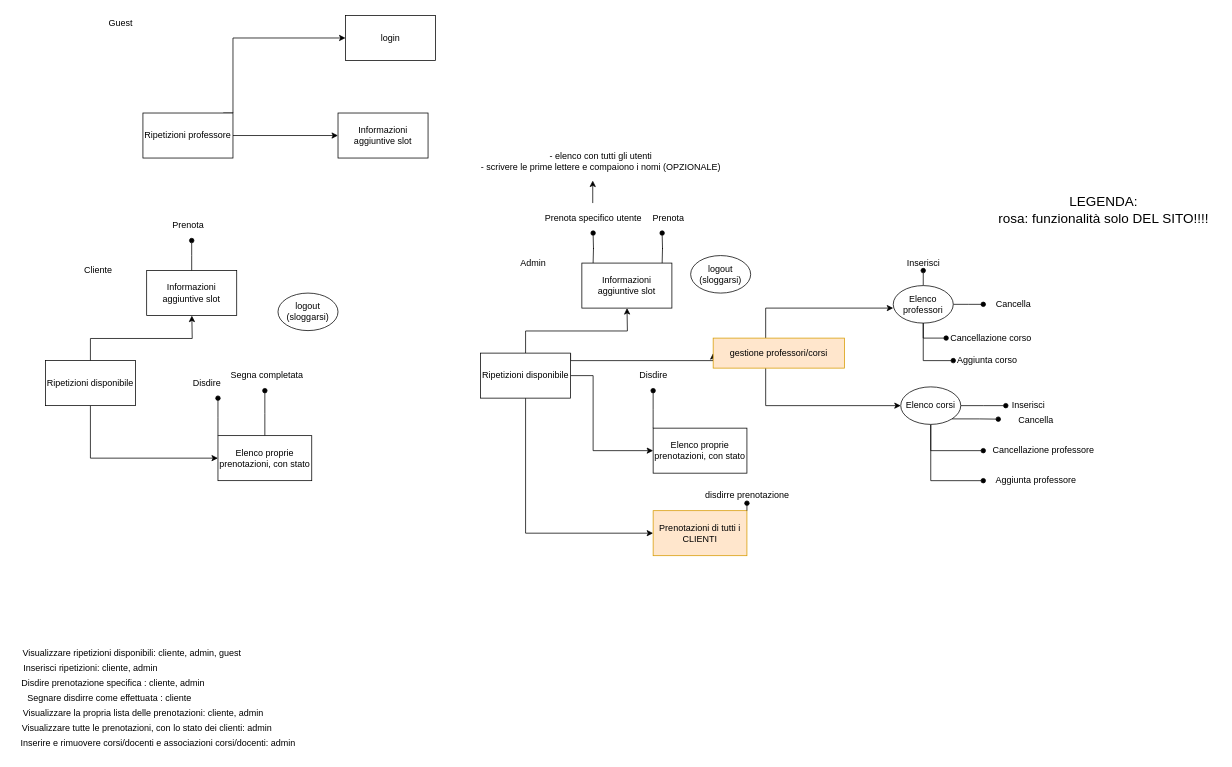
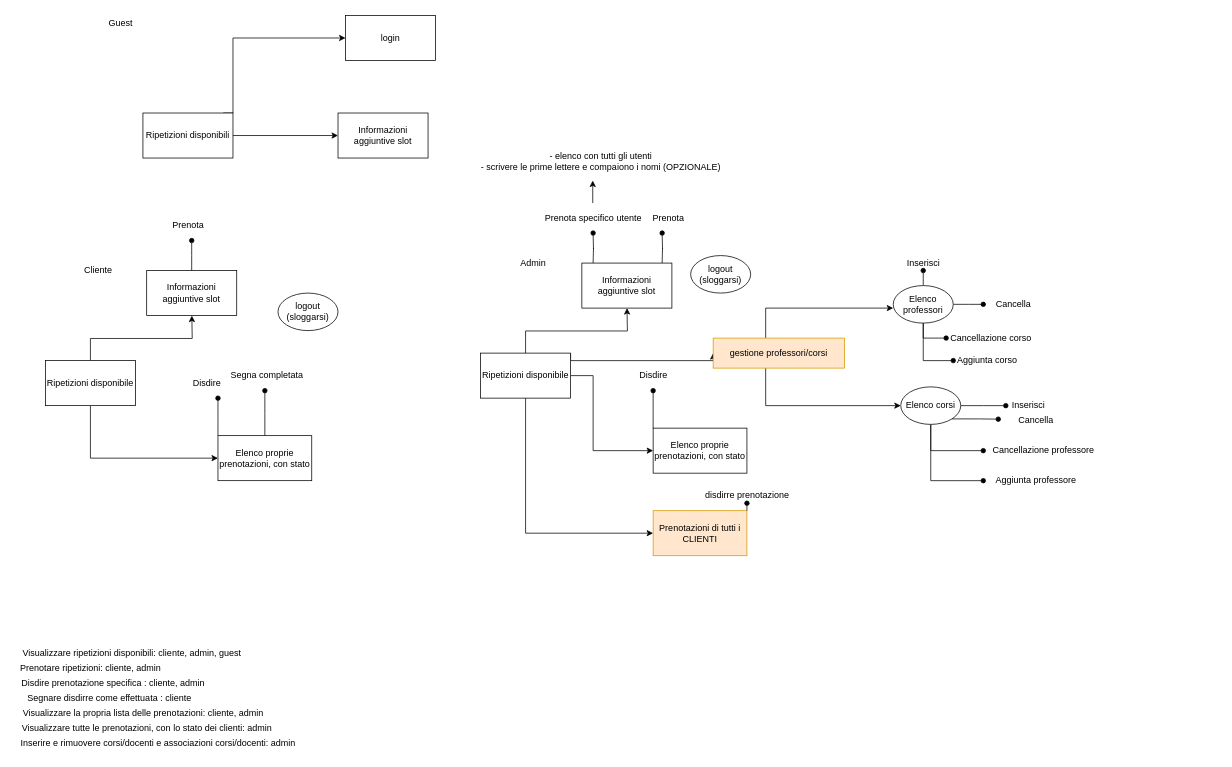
node "Ripetizioni professore": label "Ripetizioni professore" -> "Ripetizioni disponibili"
node "LEGENDA: rosa: funzionalità solo DEL SITO!!!!": removed
node "Inserisci ripetizioni: cliente, admin": label "Inserisci ripetizioni: cliente, admin" -> "Prenotare ripetizioni: cliente, admin"
